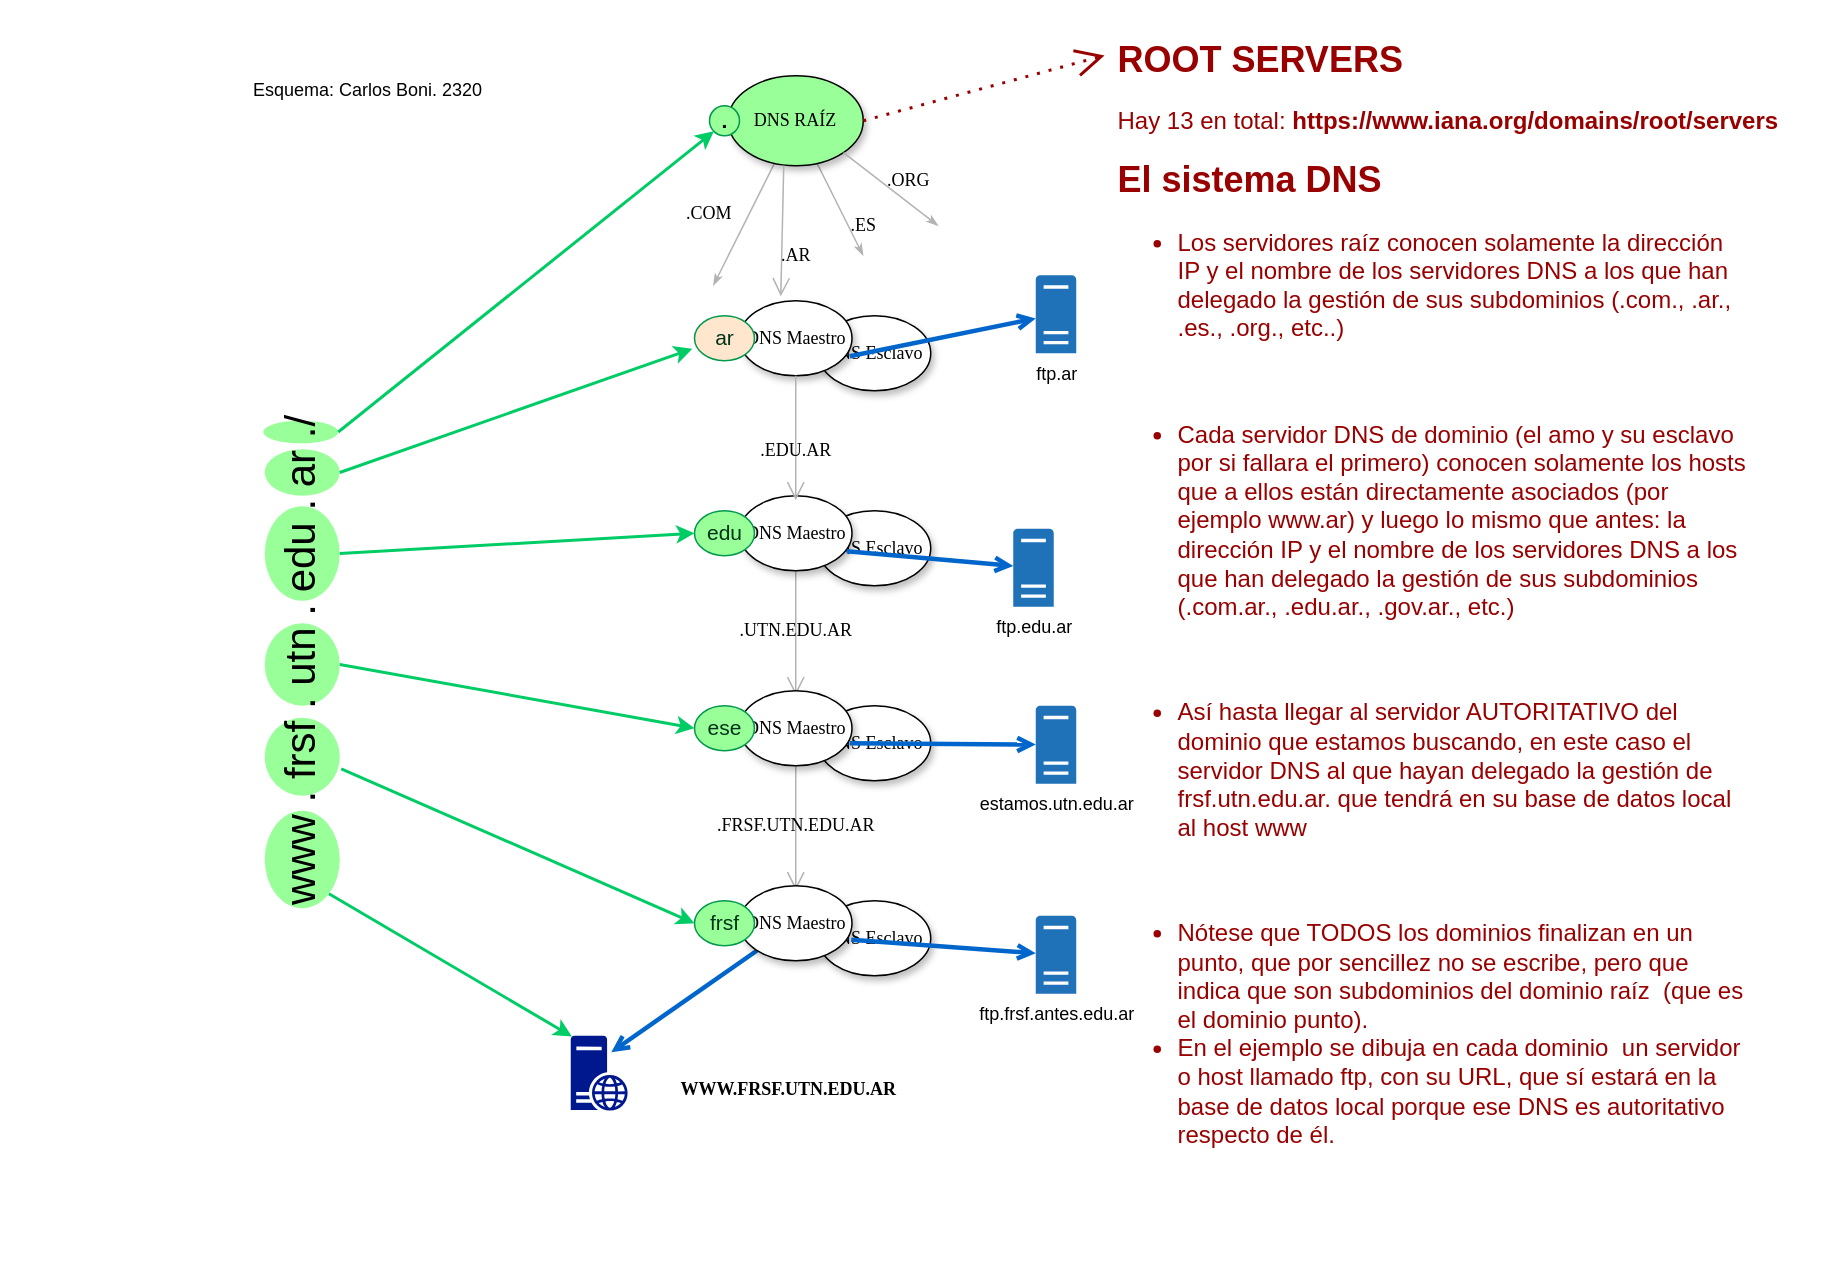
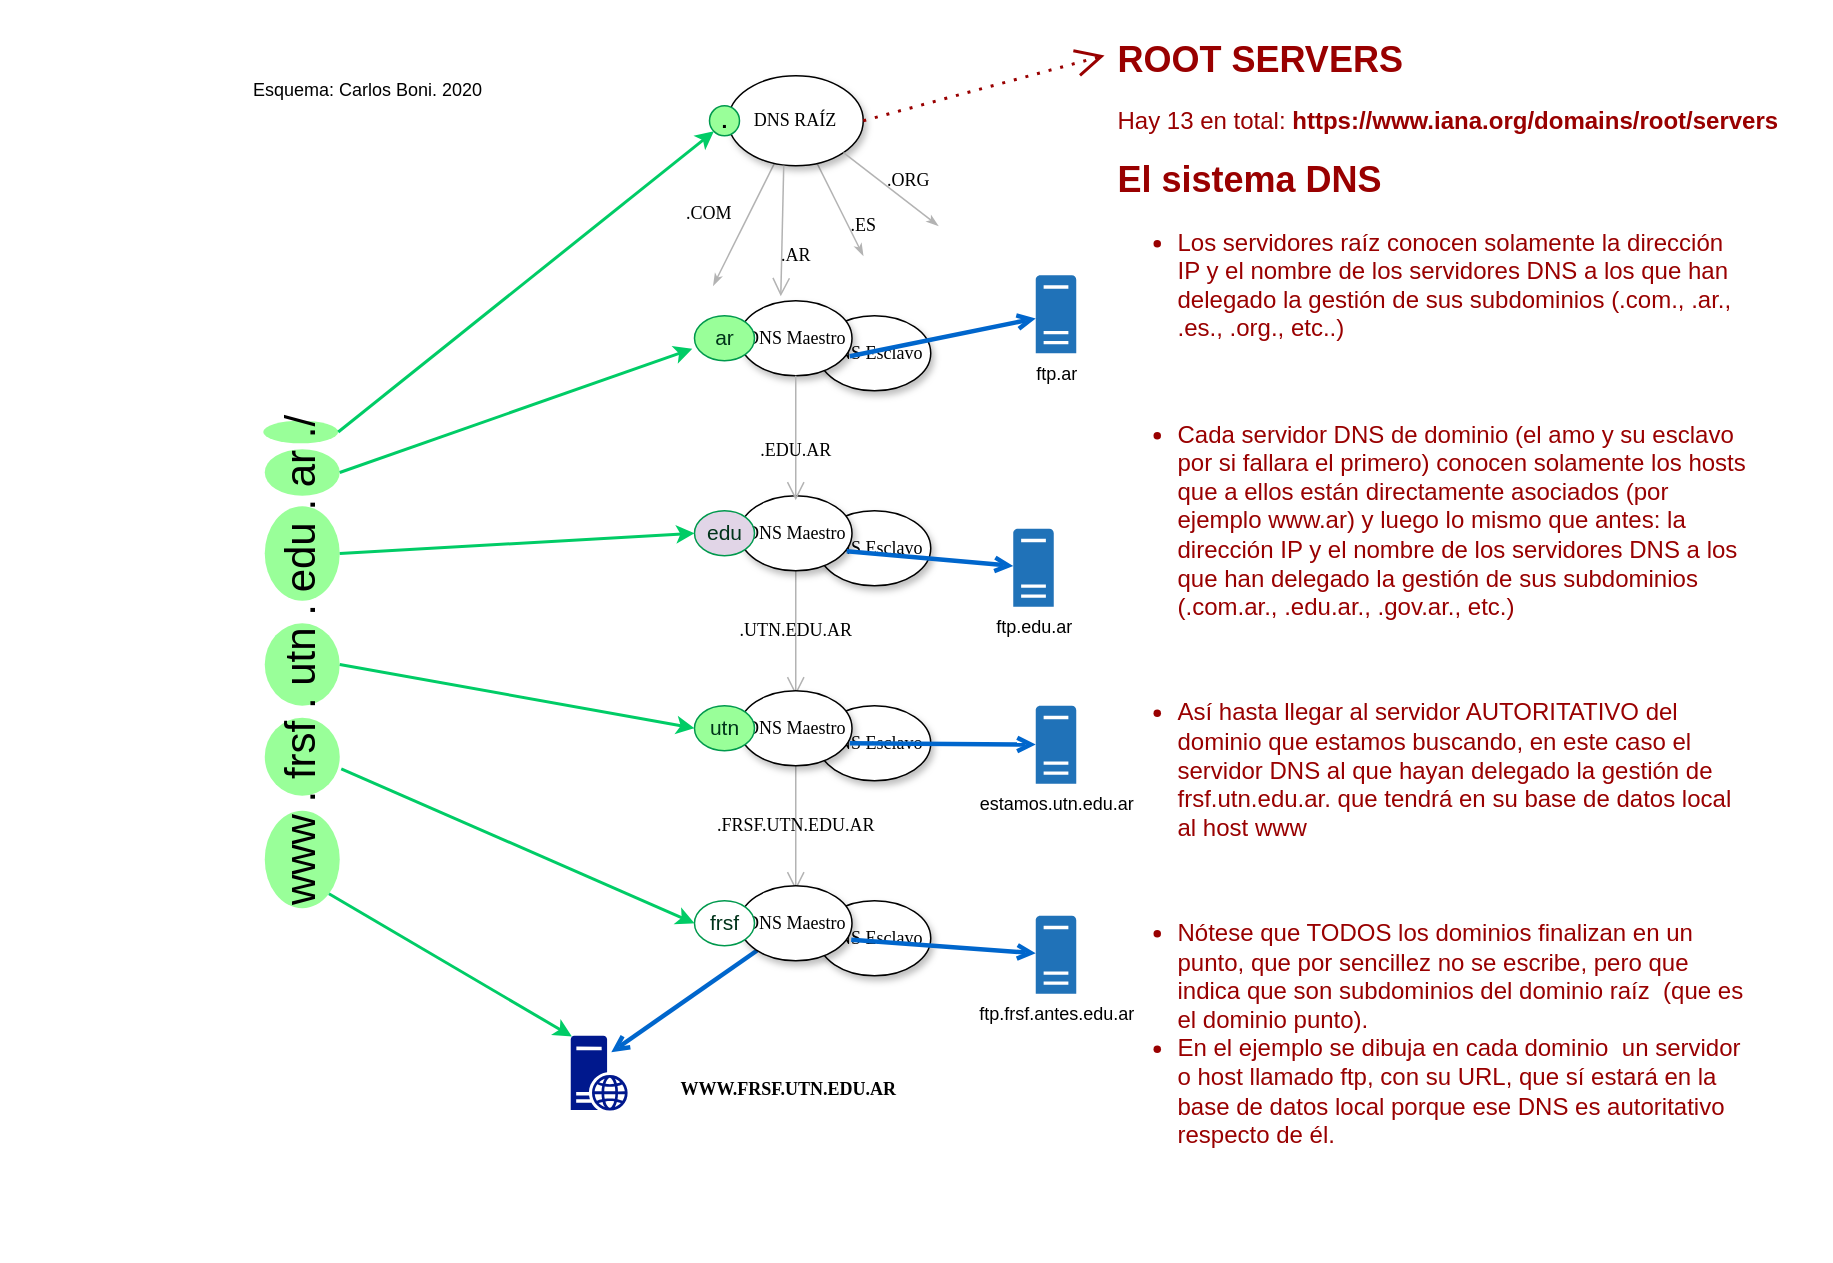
node "Esquema: Carlos Boni. 2320": label "Esquema: Carlos Boni. 2320" -> "Esquema: Carlos Boni. 2020"
node "DNS RAÍZ": fillcolor #99ff99 -> #ffffff
node "ar": fillcolor #ffe6cc -> #99ff99
node "edu": fillcolor #99ff99 -> #e1d5e7
node "ese": label "ese" -> "utn"
node "frsf": fillcolor #99ff99 -> #ffffff
